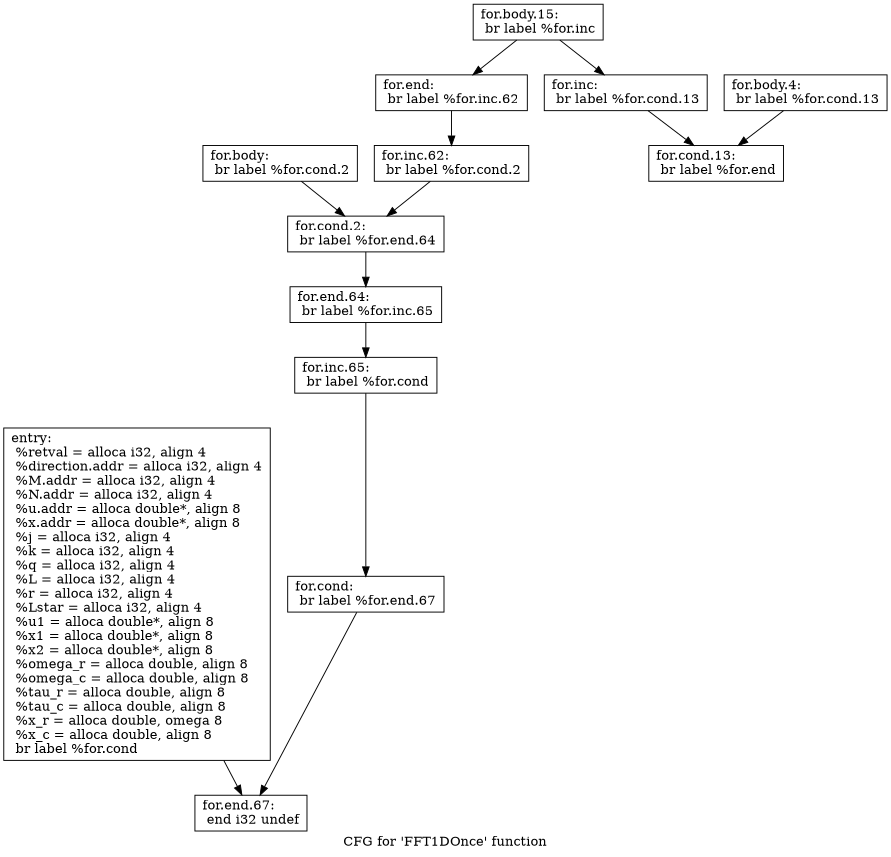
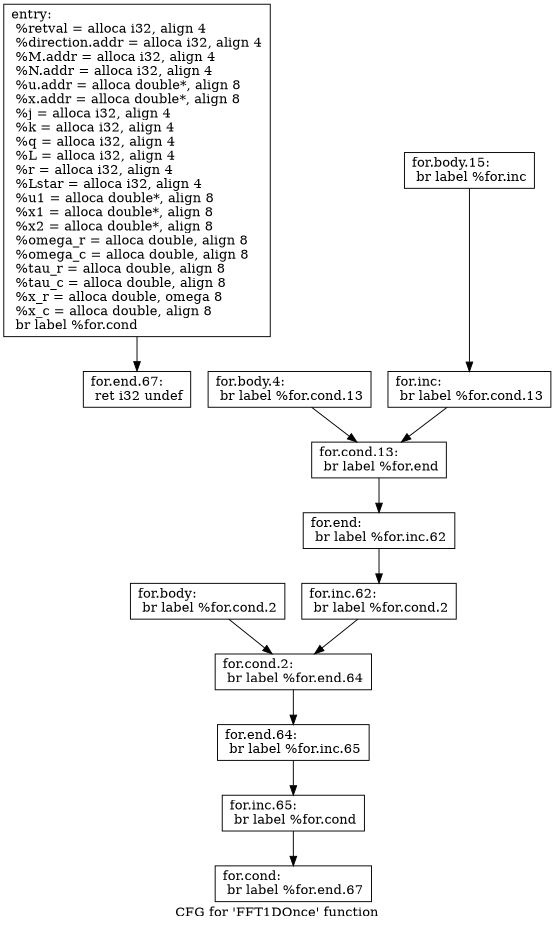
edge "for.body.15:" -> "for.end:": now "for.cond.13:" -> "for.end:"
edge "for.cond:" -> "for.end.67:": removed
node "for.end.67:": text "end i32 undef" -> "ret i32 undef"
